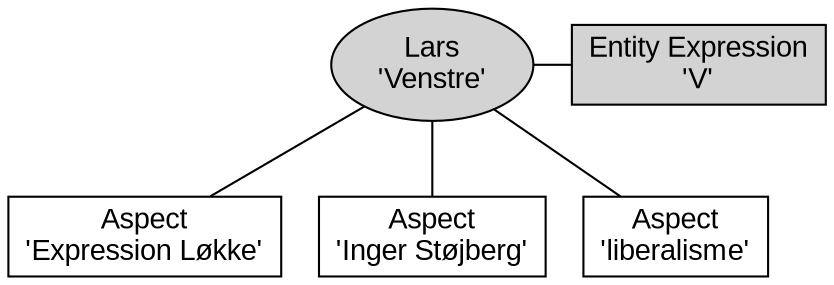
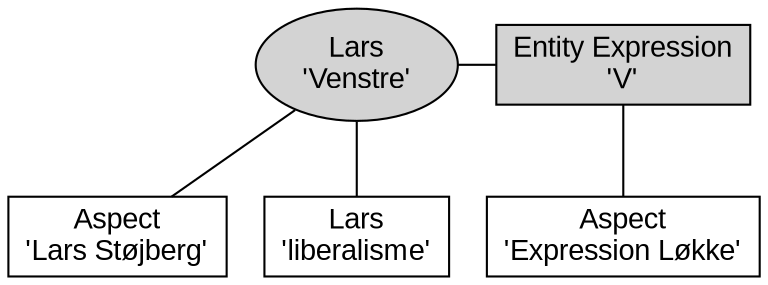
edge "Lars 'Venstre'" -- "Aspect 'Expression Løkke'": now "Entity Expression 'V'" -- "Aspect 'Expression Løkke'"
node "Aspect 'Inger Støjberg'": label "Aspect 'Inger Støjberg'" -> "Aspect 'Lars Støjberg'"
node "Aspect 'liberalisme'": label "Aspect 'liberalisme'" -> "Lars 'liberalisme'"
